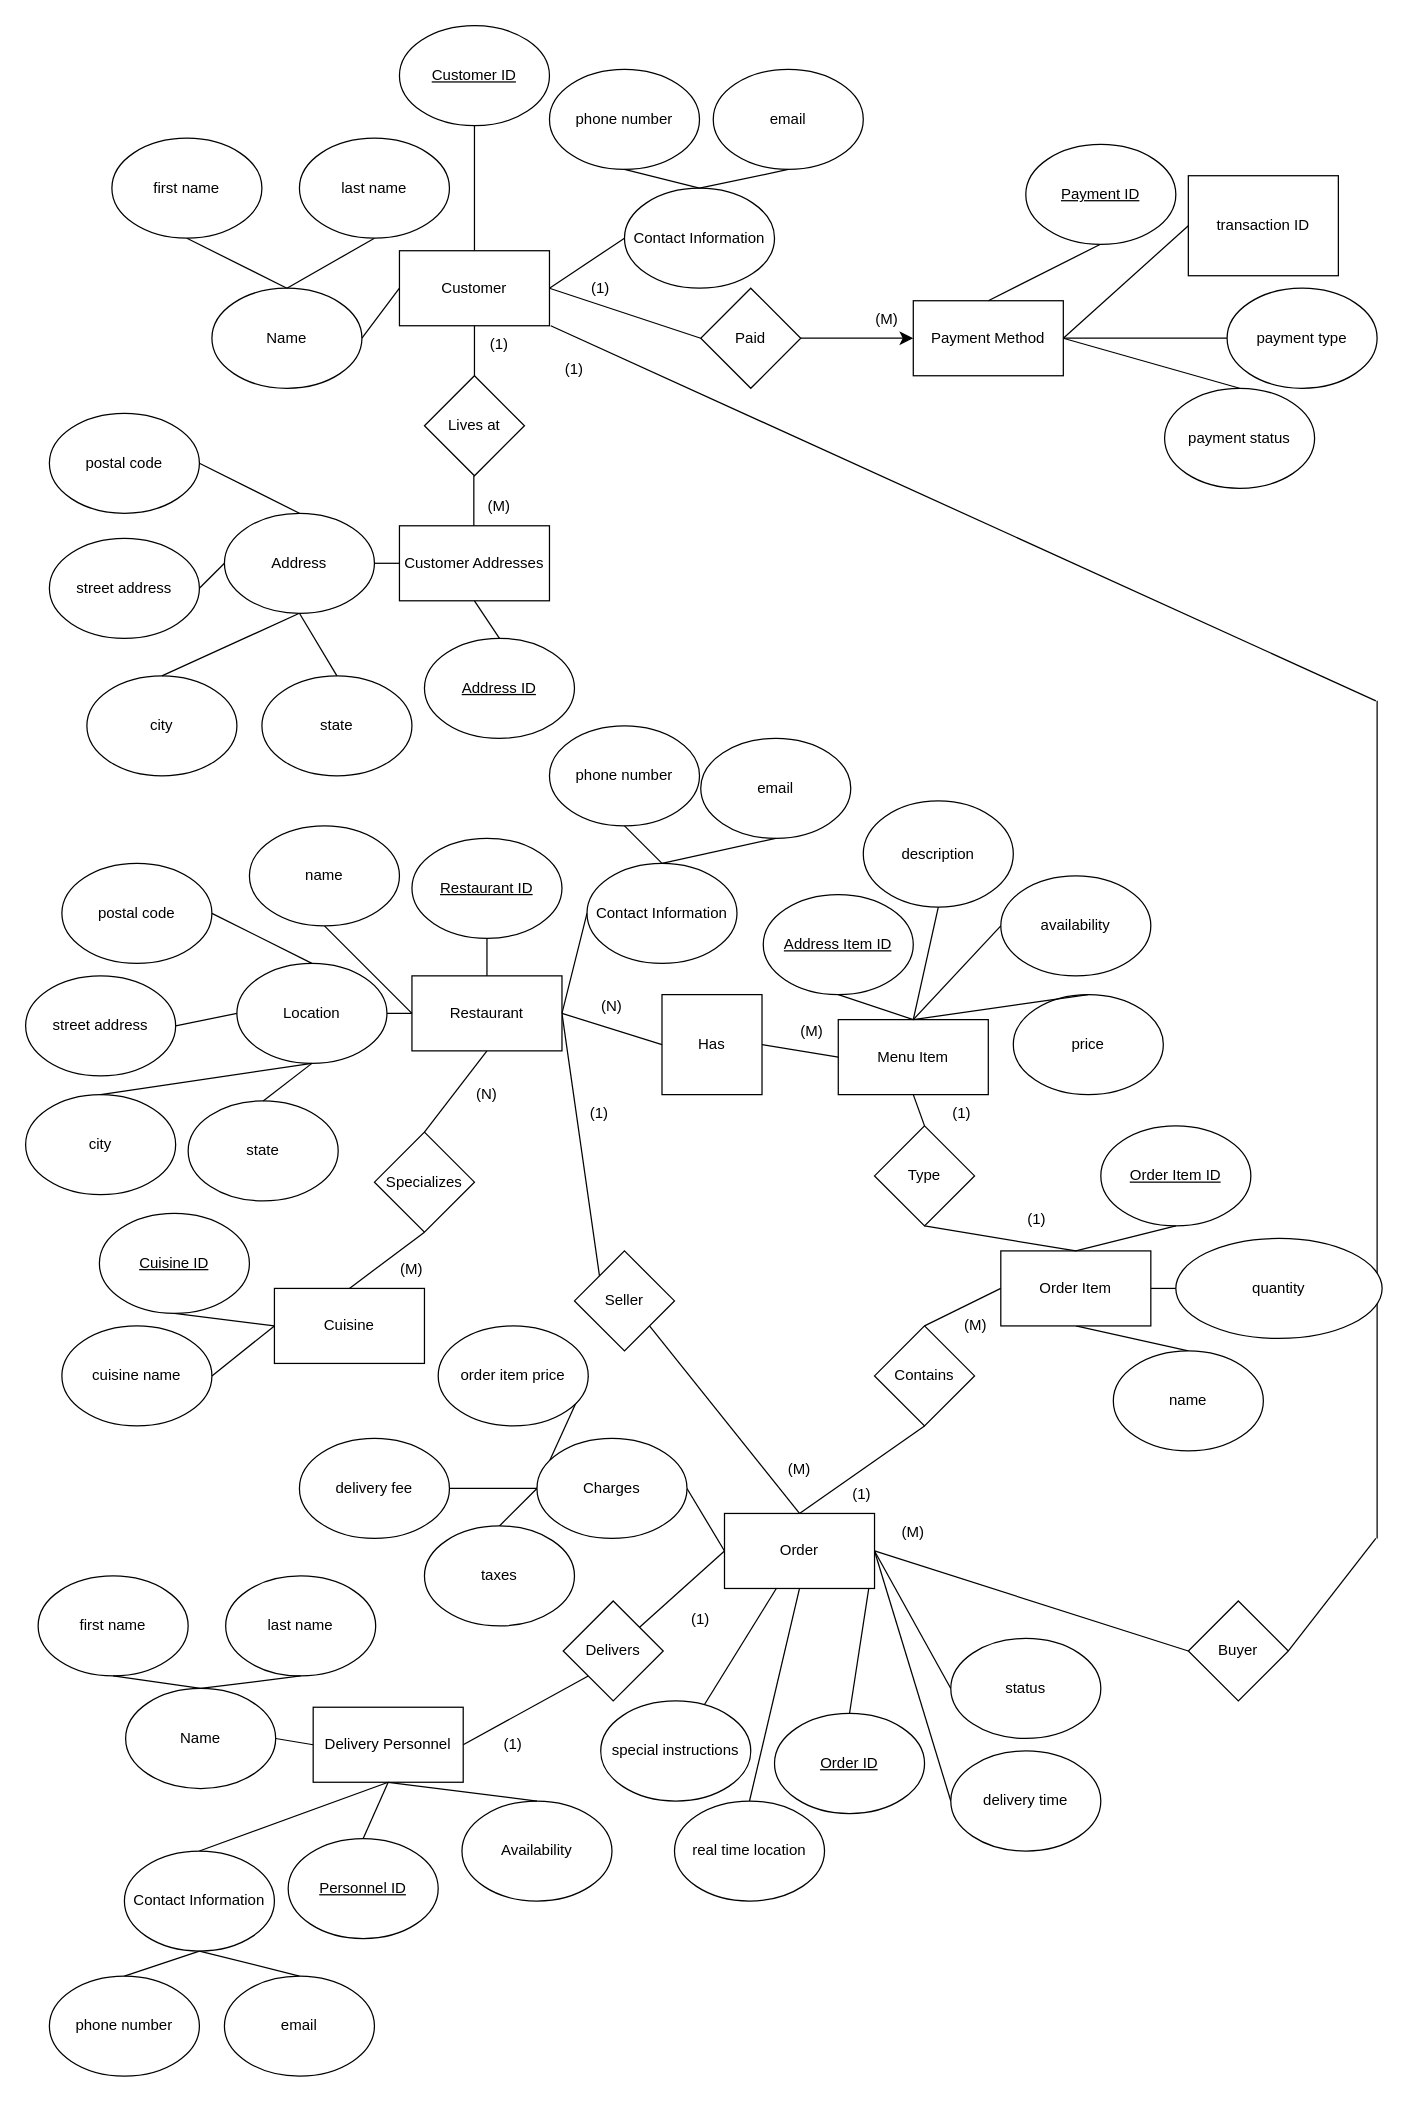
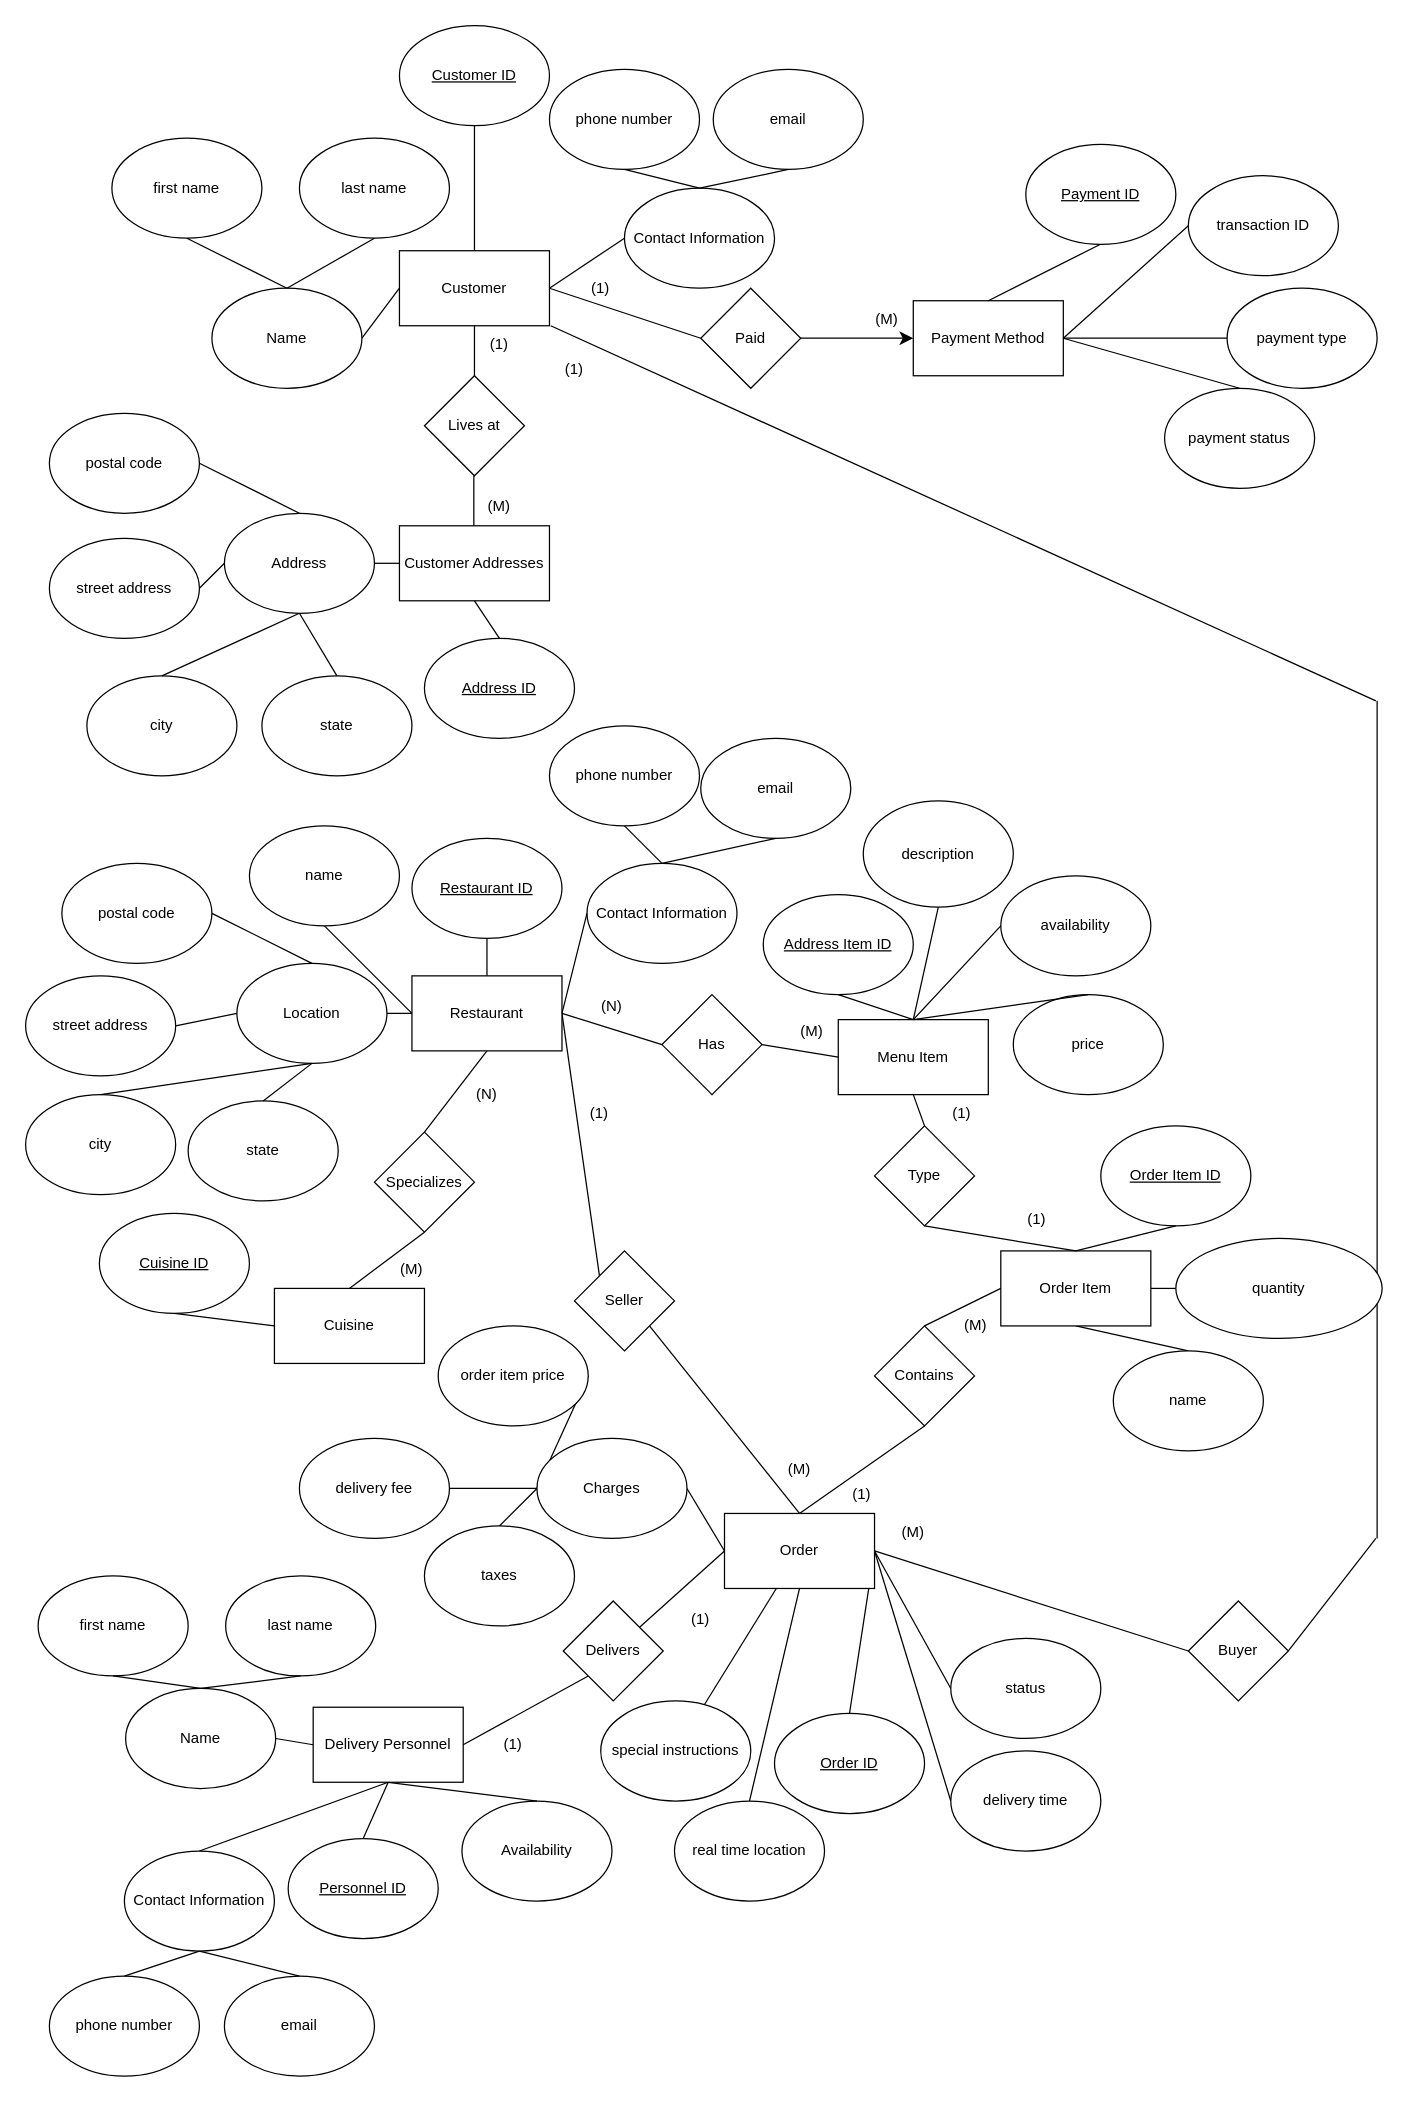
node "transaction ID": shape rectangle -> ellipse
node "Has": shape rectangle -> diamond
edge "Cuisine" -- "cuisine name": removed
node "cuisine name": removed
